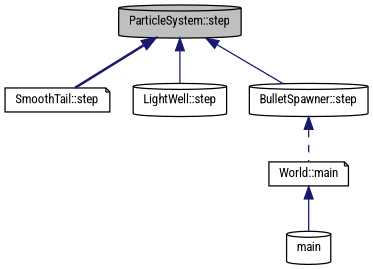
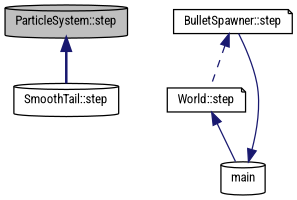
edge "BulletSpawner::step" -> "ParticleSystem::step": now "BulletSpawner::step" -> "main"
node "SmoothTail::step": shape note -> cylinder
node "LightWell::step": removed
node "BulletSpawner::step": shape cylinder -> note
node "World::main": label "World::main" -> "World::step"
